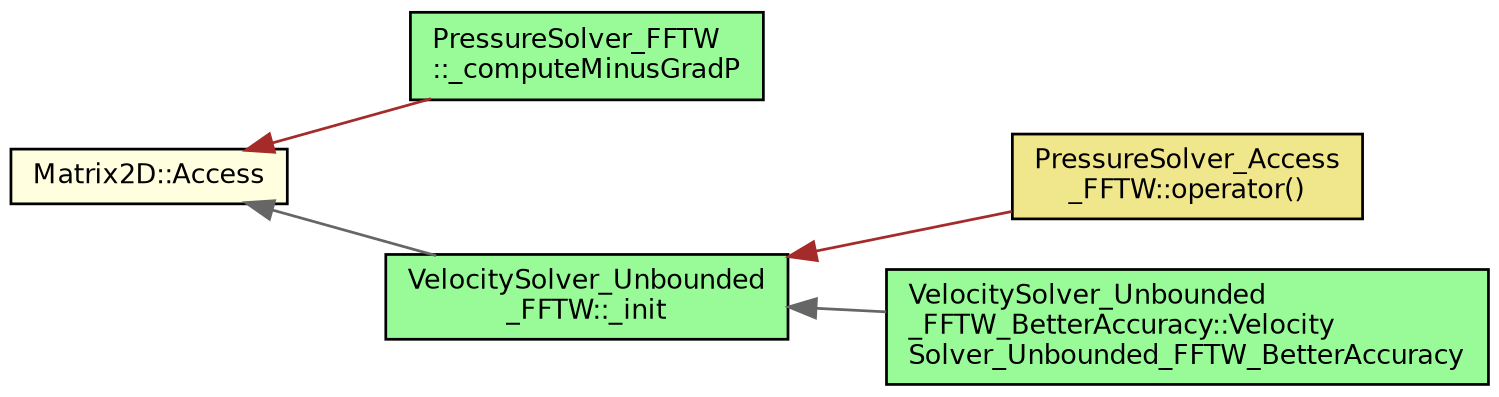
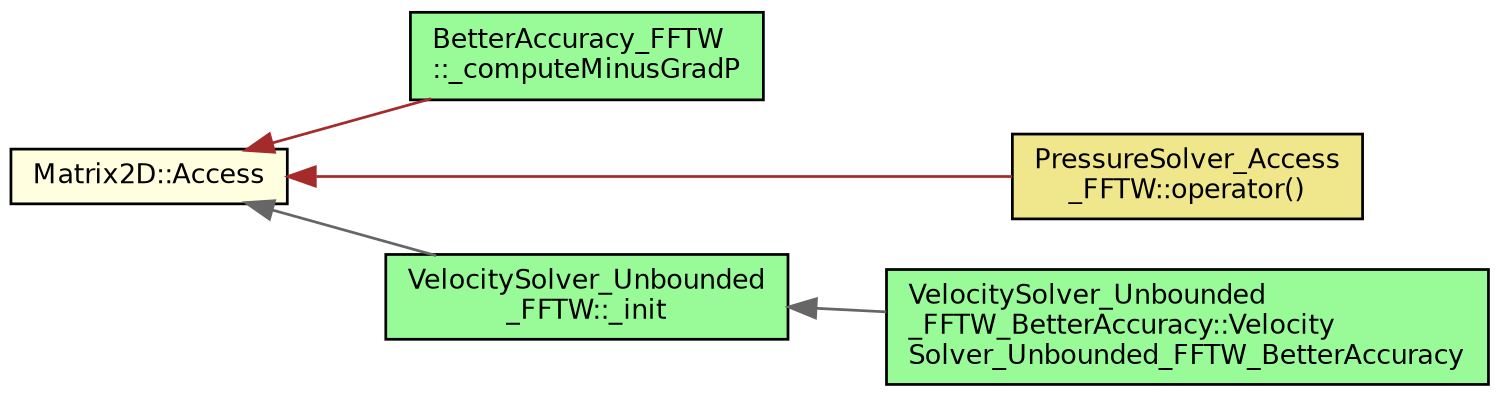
node "PressureSolver_FFTW ::_computeMinusGradP": label "PressureSolver_FFTW ::_computeMinusGradP" -> "BetterAccuracy_FFTW ::_computeMinusGradP"
edge "PressureSolver_Access _FFTW::operator()" -> "VelocitySolver_Unbounded _FFTW::_init": now "PressureSolver_Access _FFTW::operator()" -> "Matrix2D::Access"
